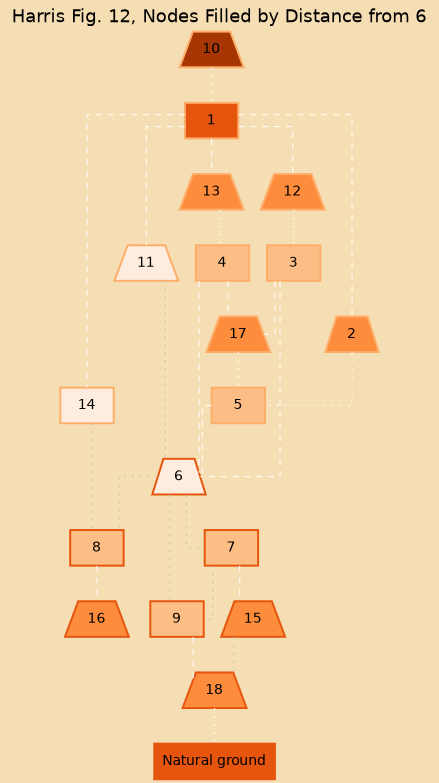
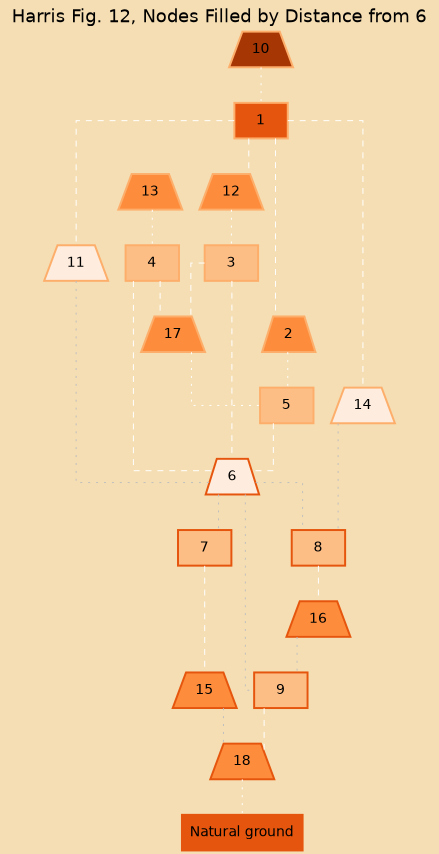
edge "1" -- "13": removed
node "14": shape box -> trapezium
edge "7" -- "9": now "16" -- "9"
